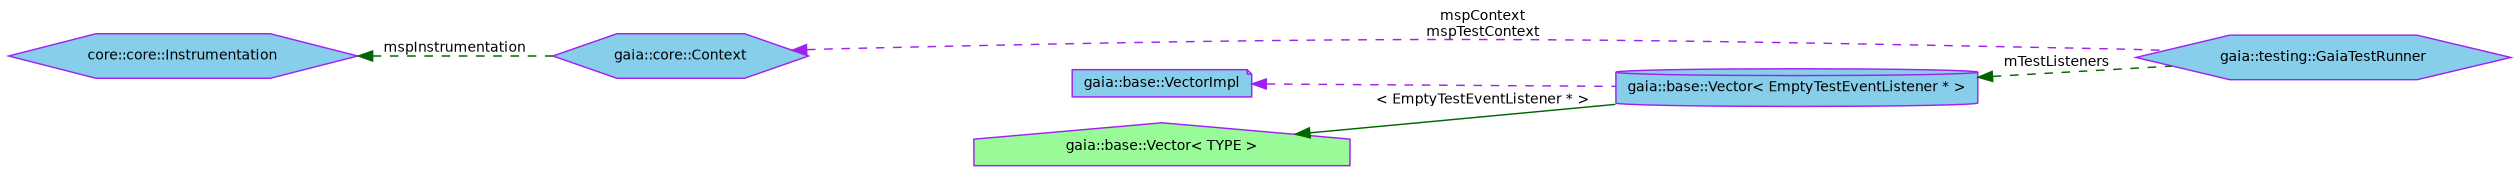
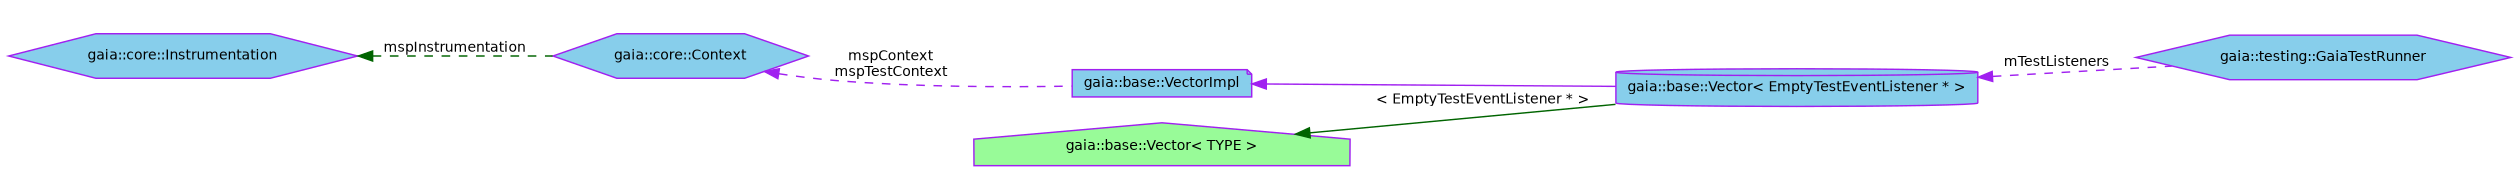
edge "gaia::testing::GaiaTestRunner" -> "gaia::core::Context": now "gaia::base::VectorImpl" -> "gaia::core::Context"
node "core::core::Instrumentation": label "core::core::Instrumentation" -> "gaia::core::Instrumentation"
edge "gaia::testing::GaiaTestRunner" -> "gaia::base::Vector< EmptyTestEventListener * >": color darkgreen -> purple
edge "gaia::base::Vector< EmptyTestEventListener * >" -> "gaia::base::VectorImpl": style dashed -> solid
